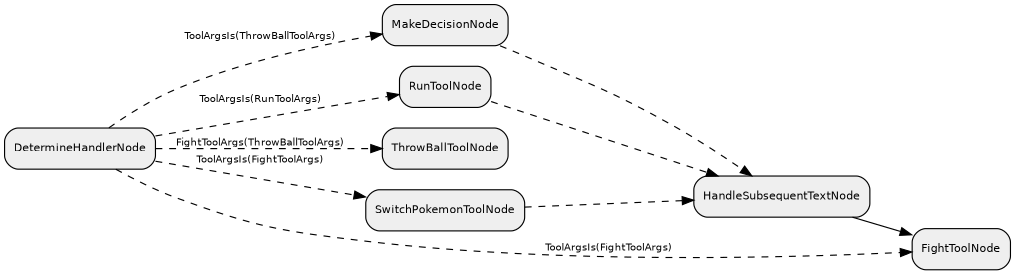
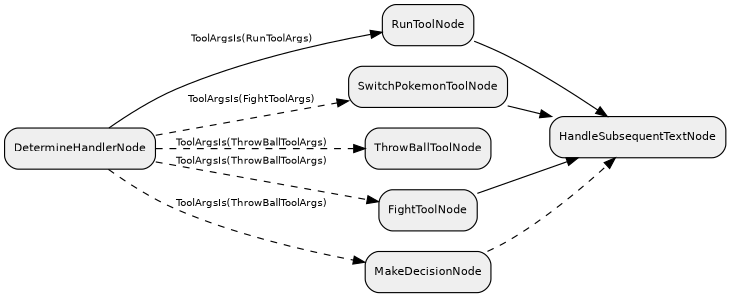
edge "DetermineHandlerNode" -> "RunToolNode": style dashed -> solid
edge "RunToolNode" -> "HandleSubsequentTextNode": style dashed -> solid
edge "DetermineHandlerNode" -> "ThrowBallToolNode": label "FightToolArgs(ThrowBallToolArgs)" -> "ToolArgsIs(ThrowBallToolArgs)"
edge "SwitchPokemonToolNode" -> "HandleSubsequentTextNode": style dashed -> solid
edge "HandleSubsequentTextNode" -> "FightToolNode": reversed
edge "DetermineHandlerNode" -> "FightToolNode": label "ToolArgsIs(FightToolArgs)" -> "ToolArgsIs(ThrowBallToolArgs)"
